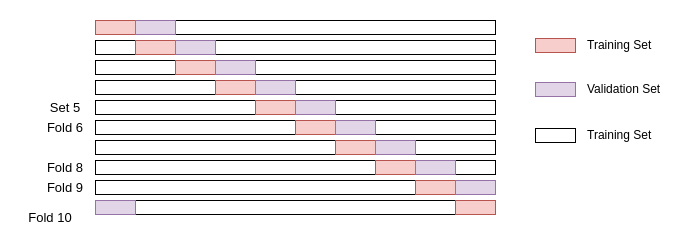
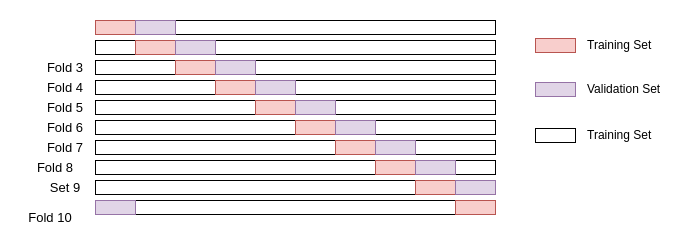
node "Fold 3": added
node "Fold 4": added
node "Set 5": label "Set 5" -> "Fold 5"
node "Fold 7": added
node "Fold 8": moved (66, 168) -> (56, 168)
node "Fold 9": label "Fold 9" -> "Set 9"
